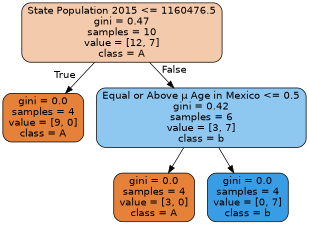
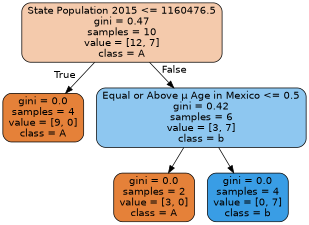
node "gini = 0.0 samples = 4 value = [3, 0] class = A": label "gini = 0.0 samples = 4 value = [3, 0] class = A" -> "gini = 0.0 samples = 2 value = [3, 0] class = A"
